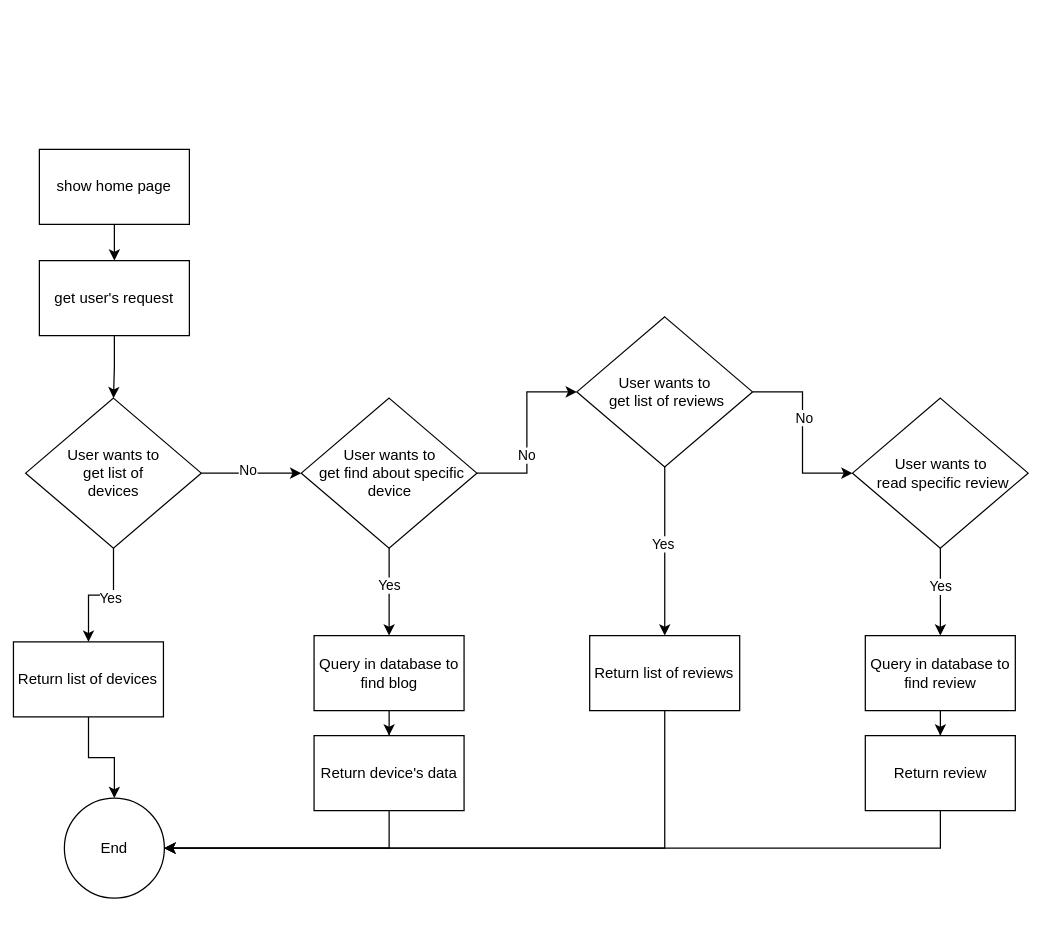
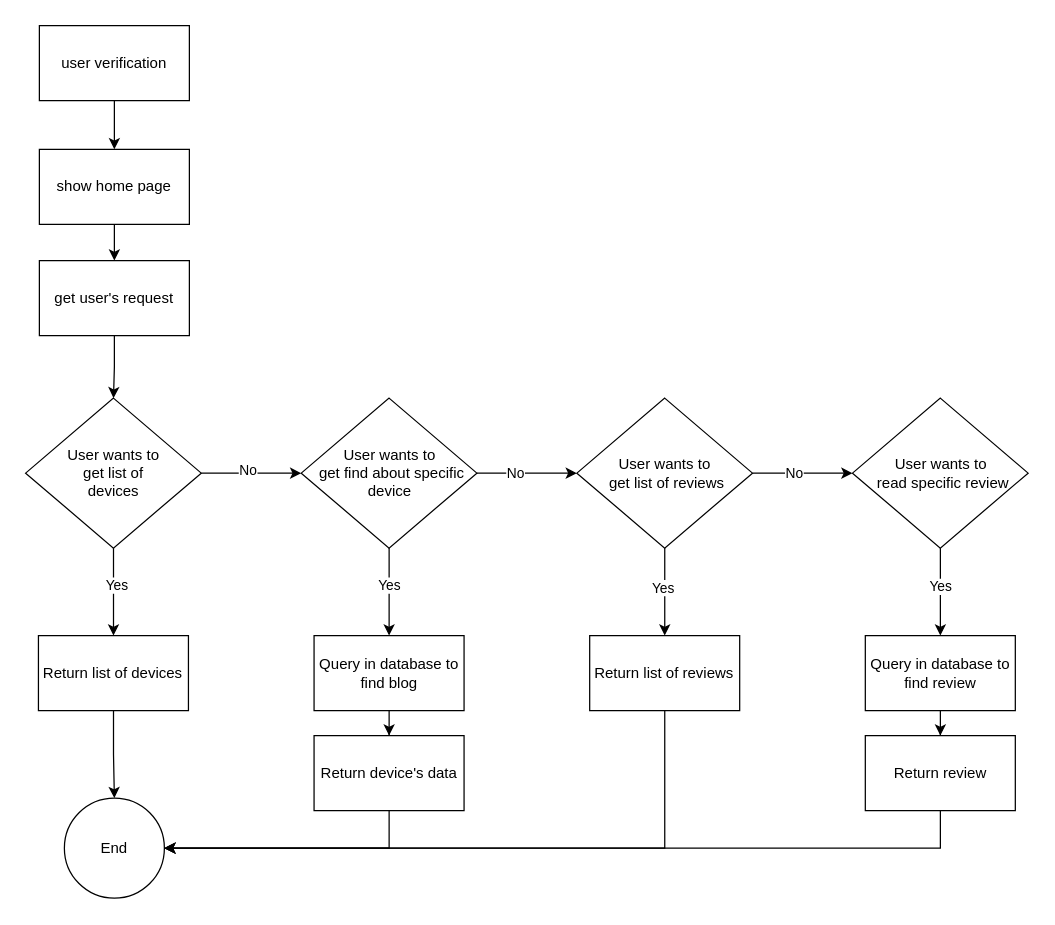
node "user verification": added
edge "user verification" -> "show home page": added
node "User wants to get list of reviews": moved (665, 392) -> (665, 473)
node "Return list of devices": moved (88, 679) -> (113, 673)
